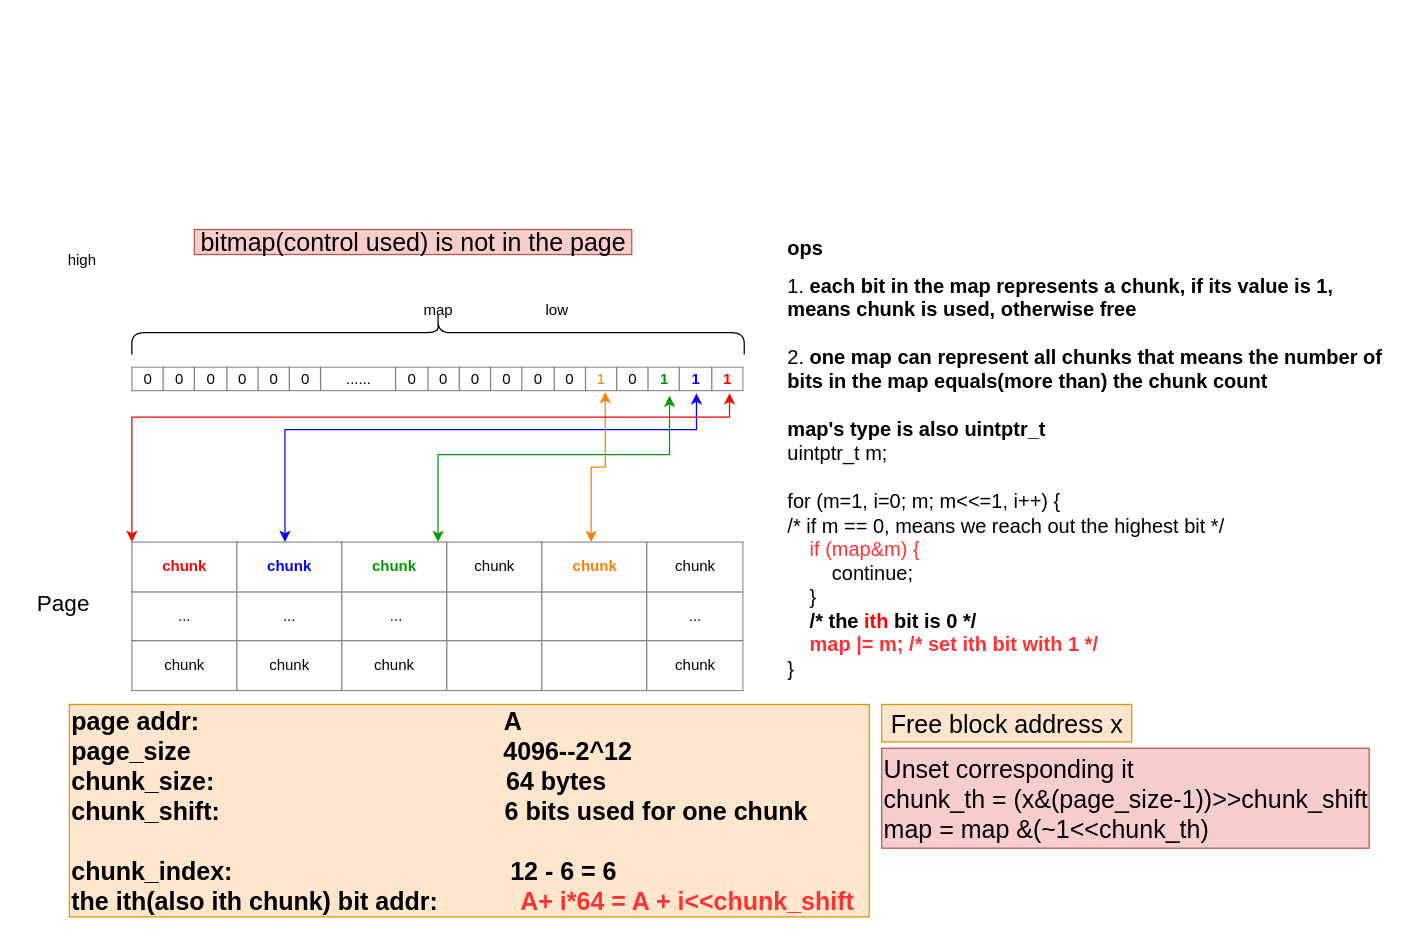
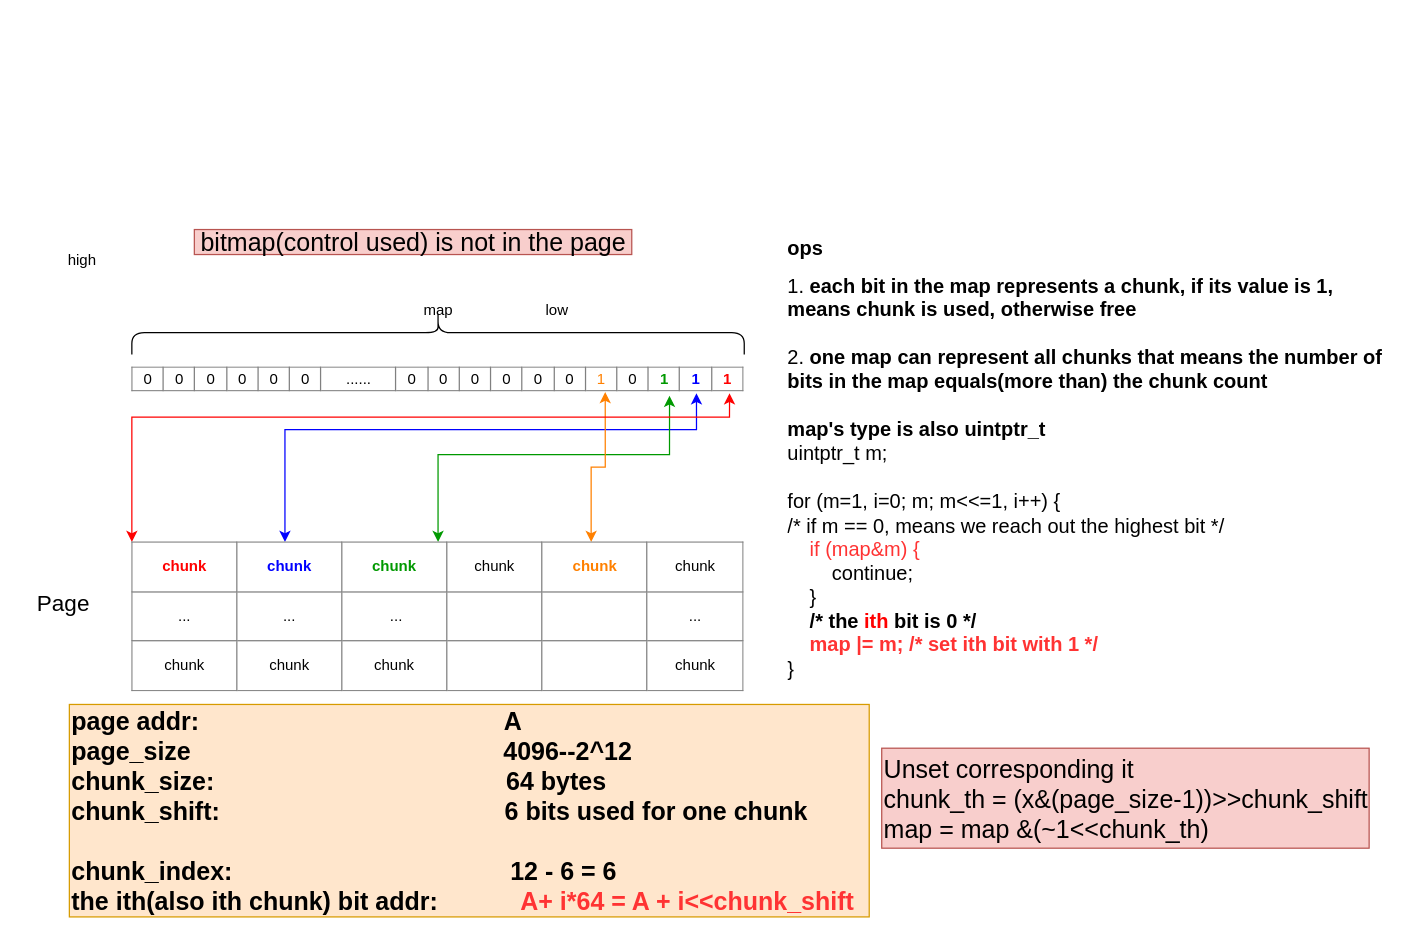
node "Free block address x": removed
